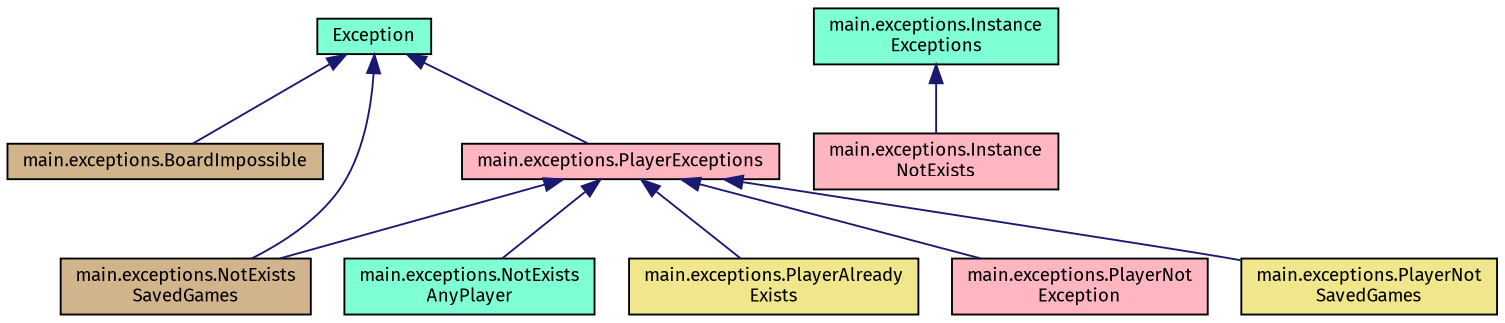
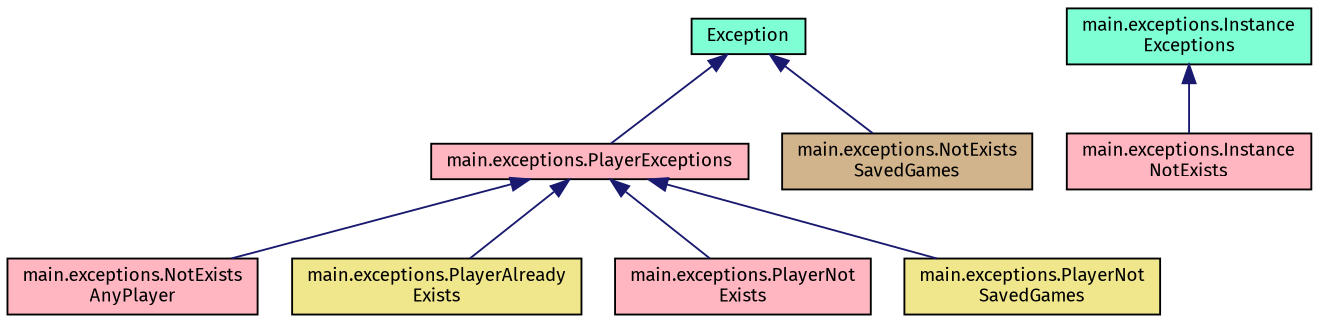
node "main.exceptions.BoardImpossible": removed
edge "main.exceptions.NotExists SavedGames" -> "main.exceptions.PlayerExceptions": removed
node "main.exceptions.NotExists AnyPlayer": fillcolor aquamarine -> lightpink
node "main.exceptions.PlayerNot Exception": label "main.exceptions.PlayerNot Exception" -> "main.exceptions.PlayerNot Exists"
